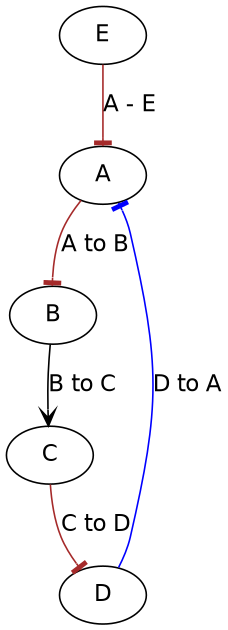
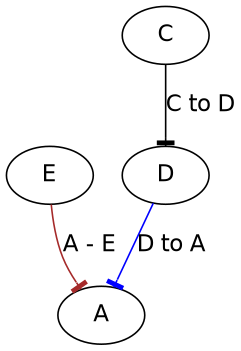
node "B": removed
edge "C" -> "D": color brown -> black
